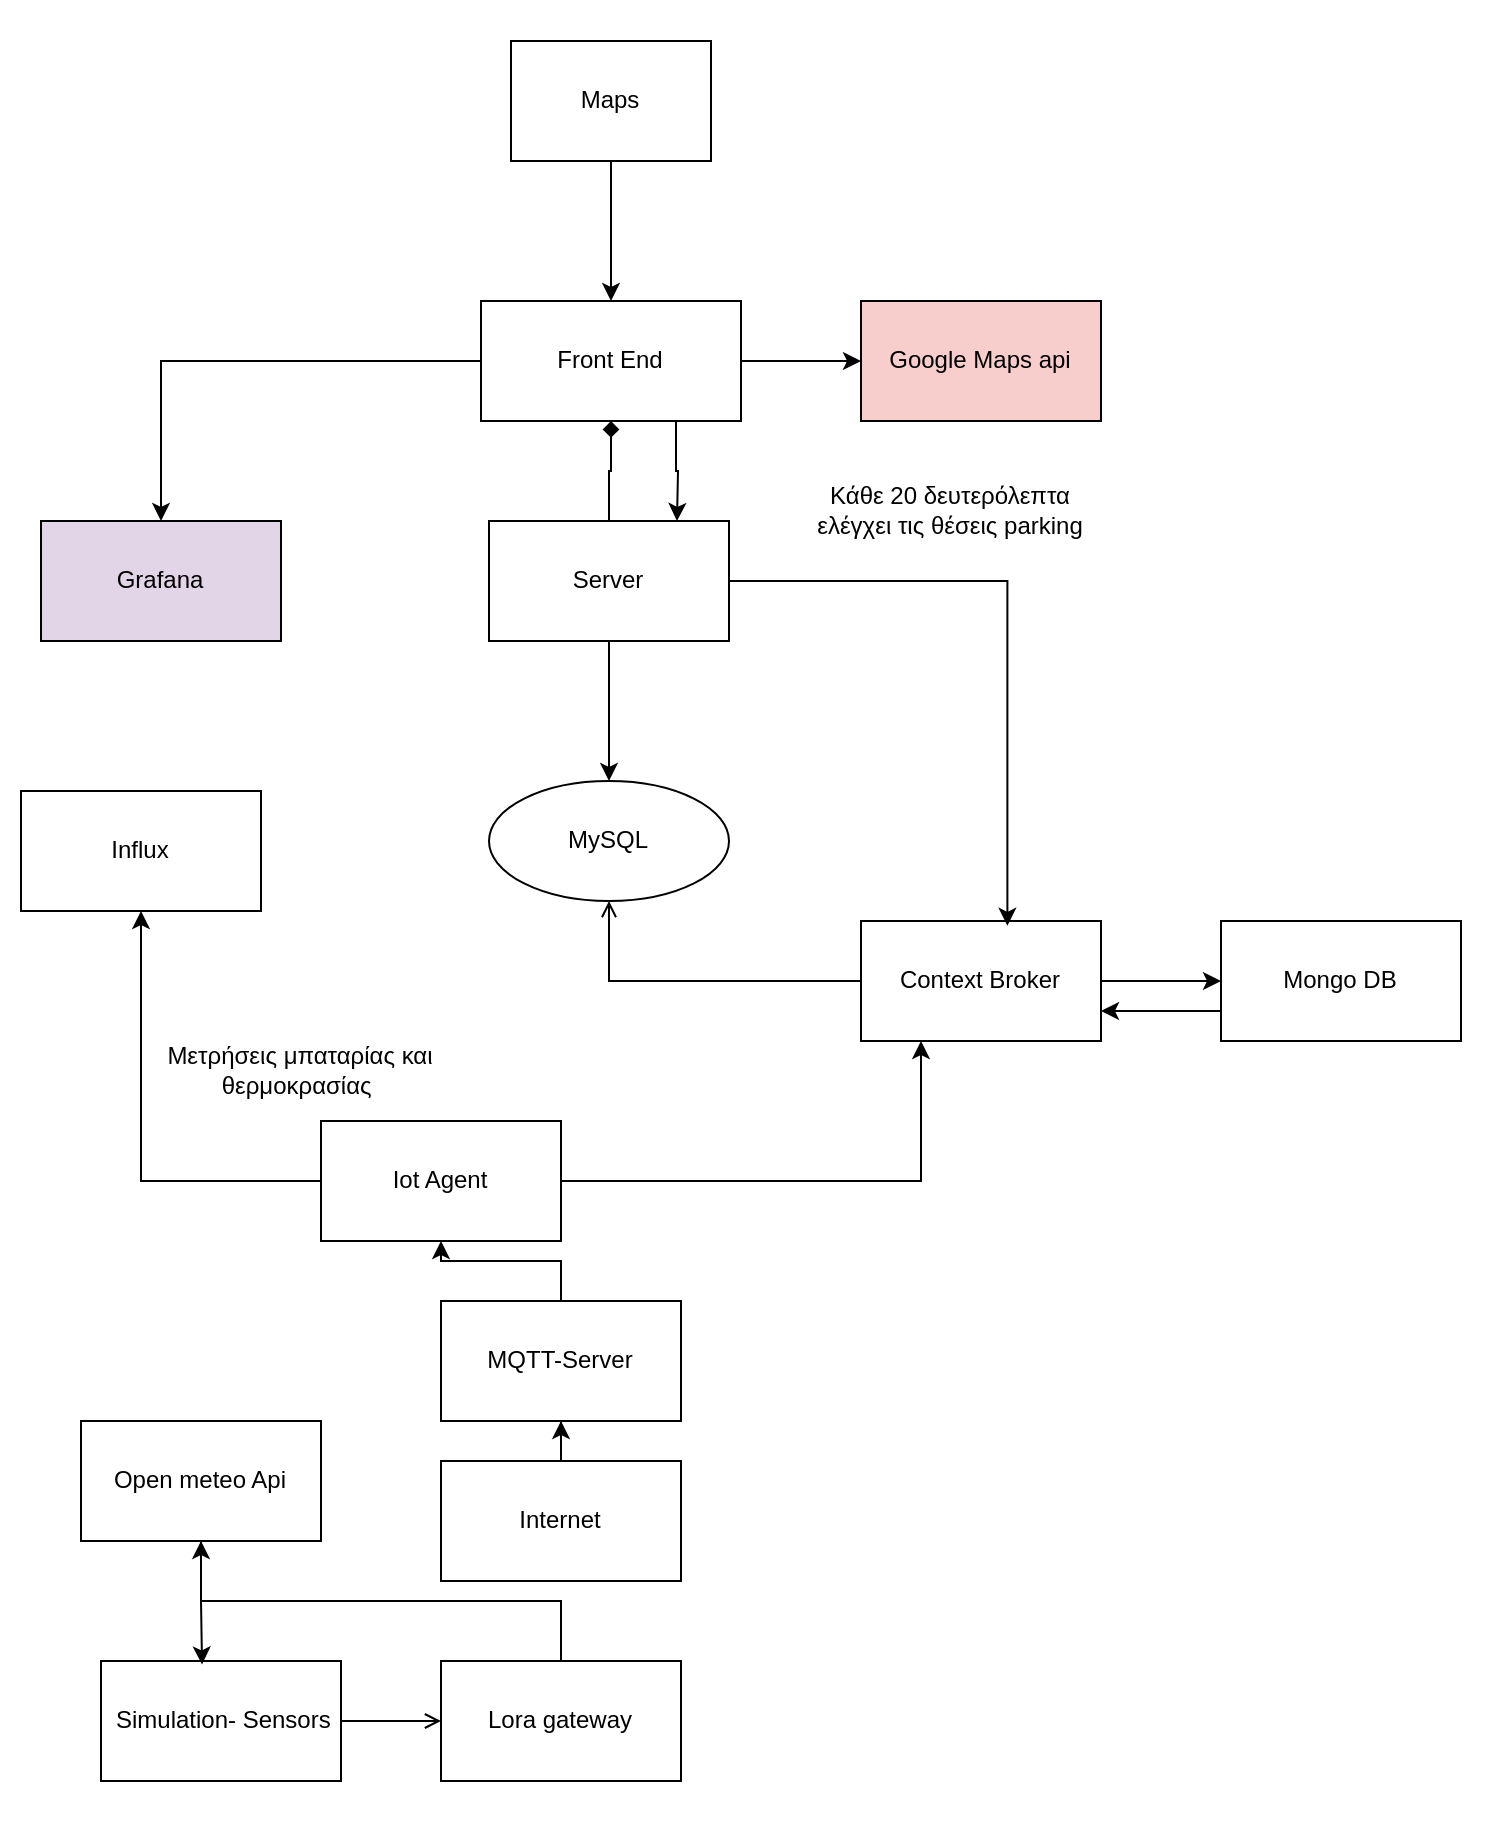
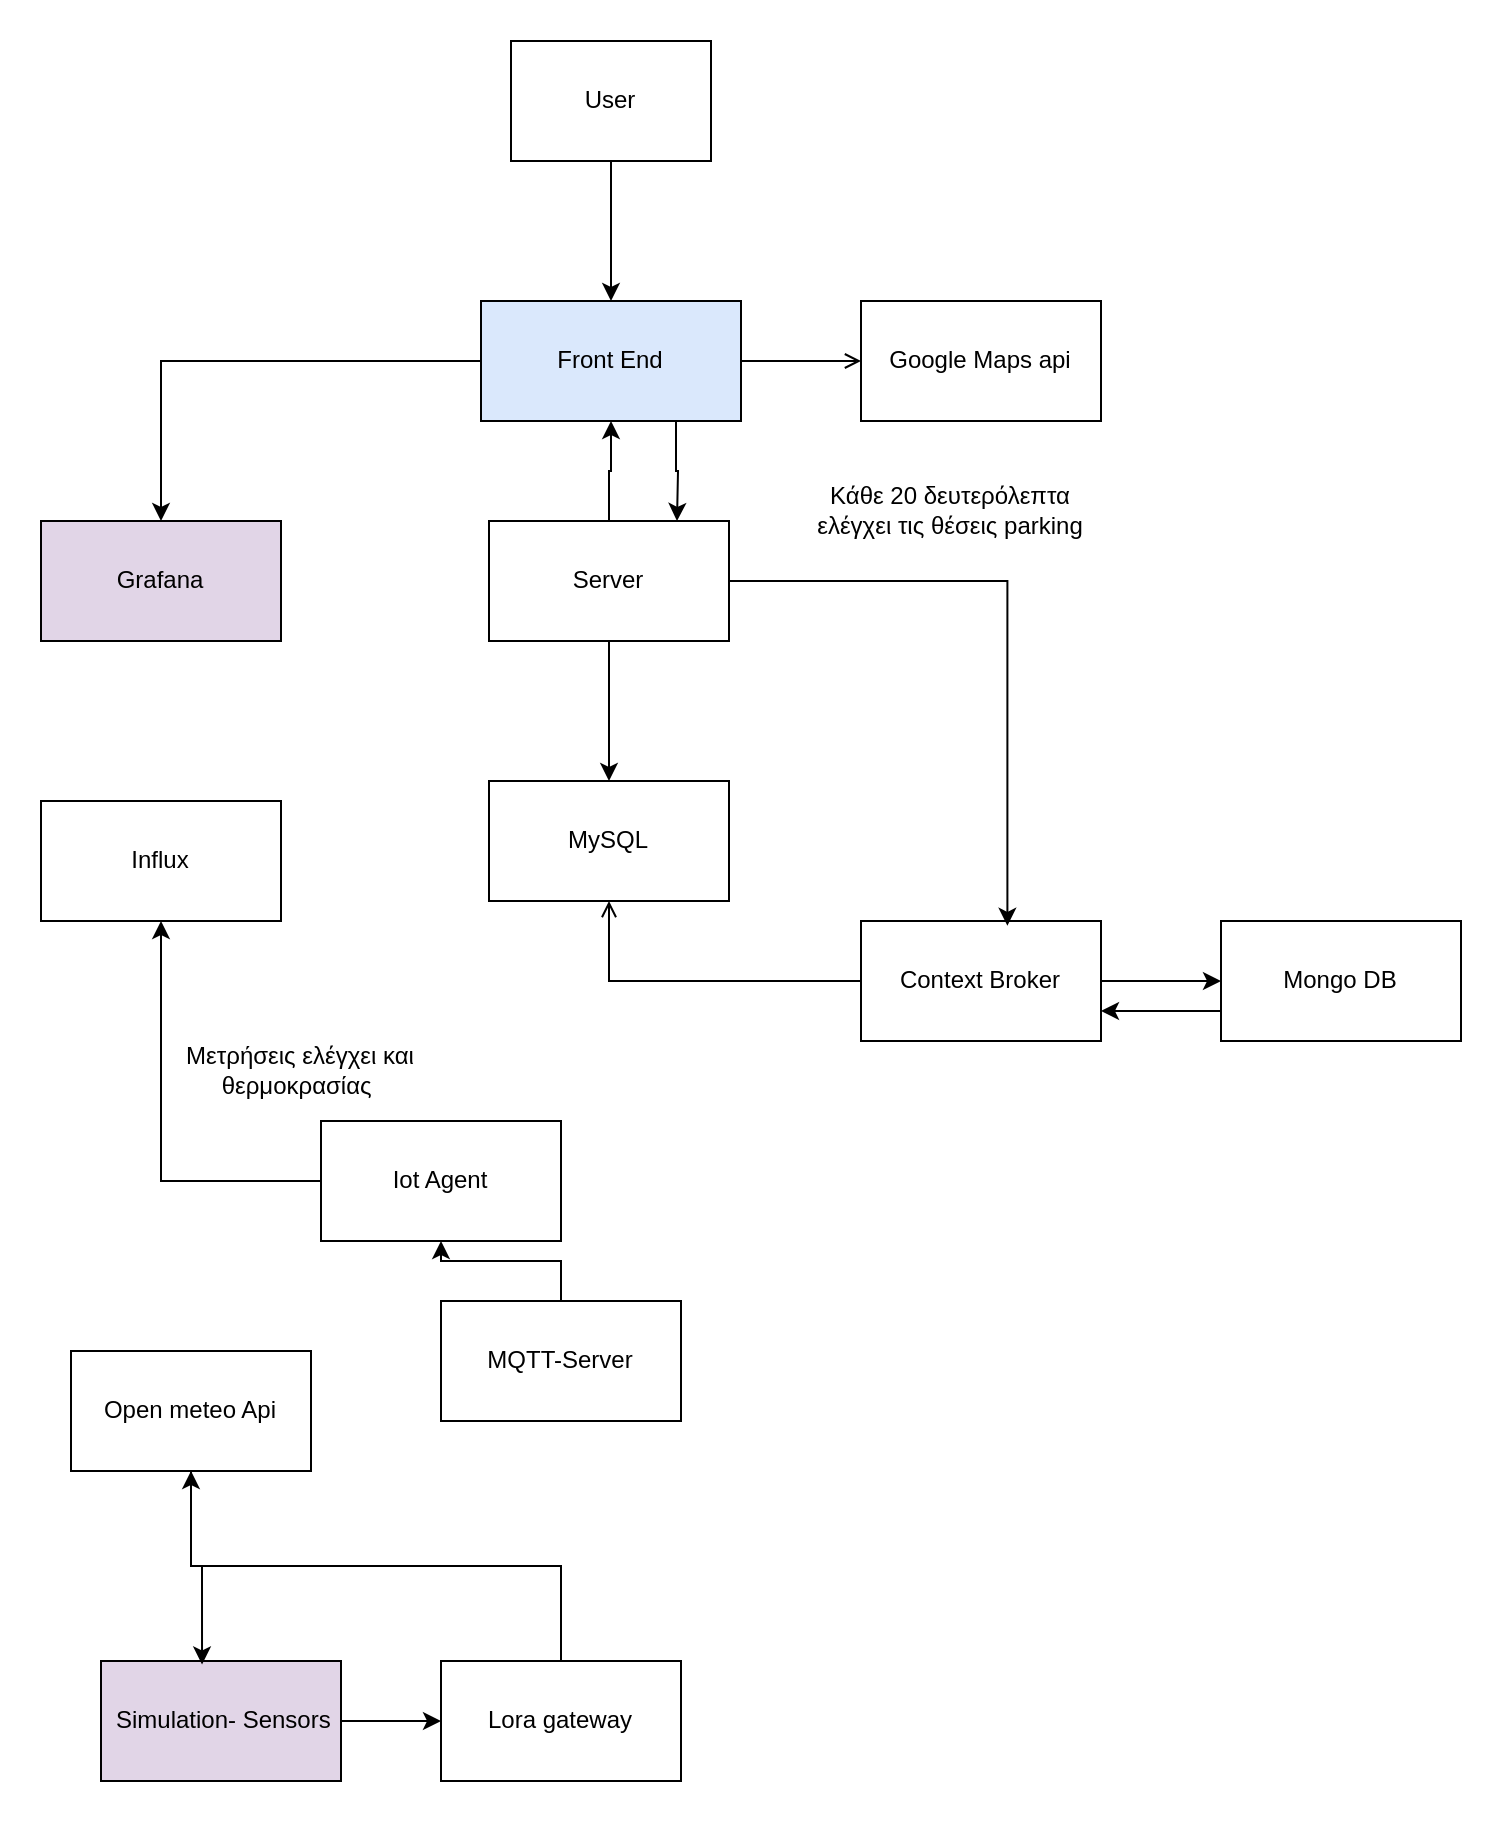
node "Maps": label "Maps" -> "User"
node "Front End": fillcolor #ffffff -> #dae8fc
edge "Front End" -> "Google Maps api": arrowhead classic -> open
node "Google Maps api": fillcolor #f8cecc -> #ffffff
edge "Server" -> "Front End": arrowhead diamond -> classic
node "MySQL": shape ellipse -> rectangle
node "Influx": moved (141, 851) -> (161, 861)
node "Μετρήσεις μπαταρίας και θερμοκρασίας": label "Μετρήσεις μπαταρίας και θερμοκρασίας" -> "Μετρήσεις ελέγχει και θερμοκρασίας"
edge "Iot Agent" -> "Context Broker": removed
edge "Internet" -> "MQTT-Server": removed
node "Open meteo Api": moved (201, 1481) -> (191, 1411)
node "Internet": removed
node "Simulation- Sensors": fillcolor #ffffff -> #e1d5e7
edge "Simulation- Sensors" -> "Lora gateway": arrowhead open -> classic
